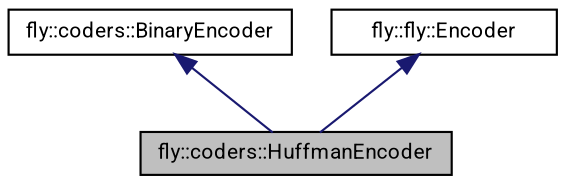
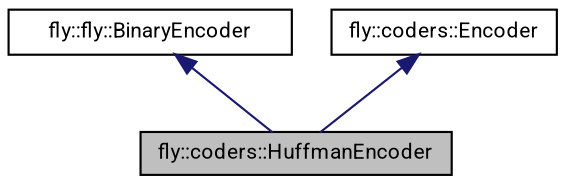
node "fly::coders::BinaryEncoder": label "fly::coders::BinaryEncoder" -> "fly::fly::BinaryEncoder"
node "fly::fly::Encoder": label "fly::fly::Encoder" -> "fly::coders::Encoder"
